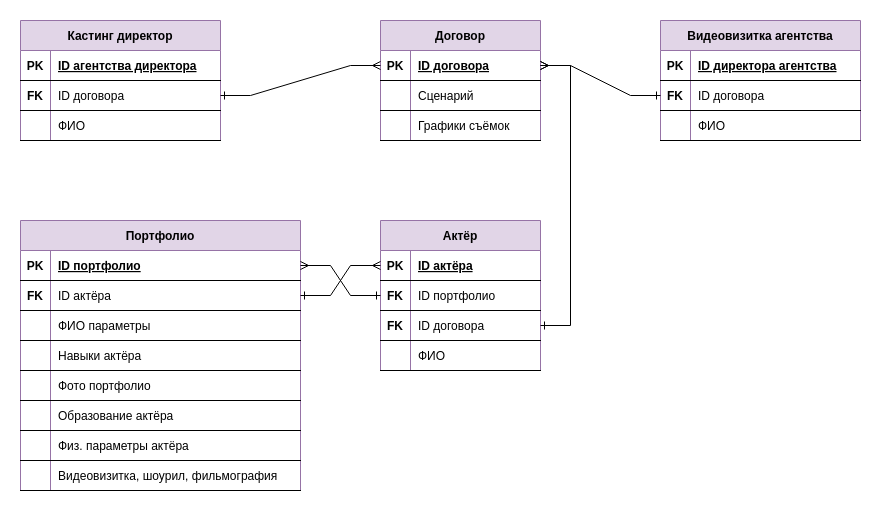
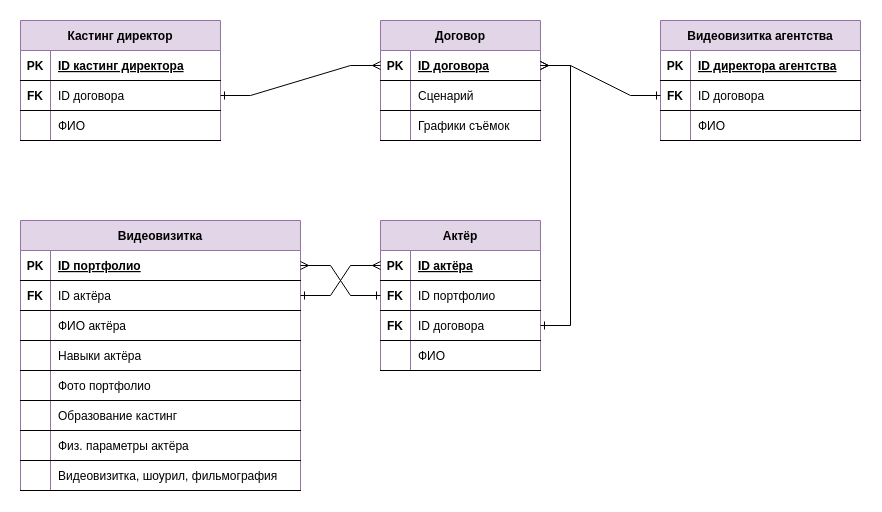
node "ID агентства директора": label "ID агентства директора" -> "ID кастинг директора"
node "Портфолио": label "Портфолио" -> "Видеовизитка"
node "ФИО параметры": label "ФИО параметры" -> "ФИО актёра"
node "Образование актёра": label "Образование актёра" -> "Образование кастинг"
